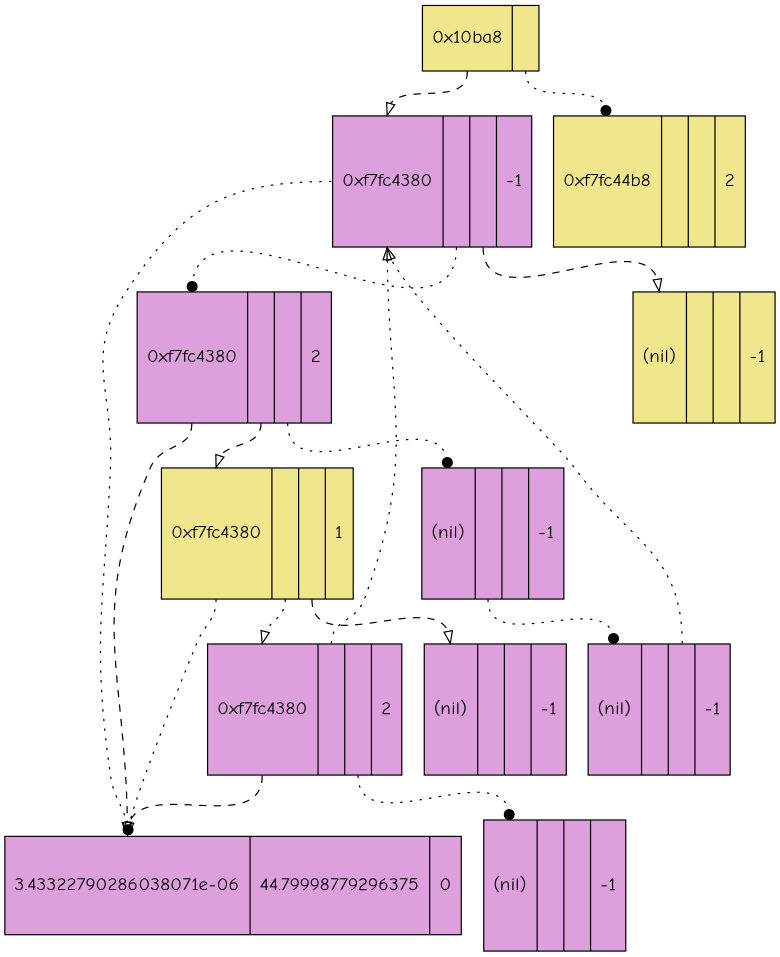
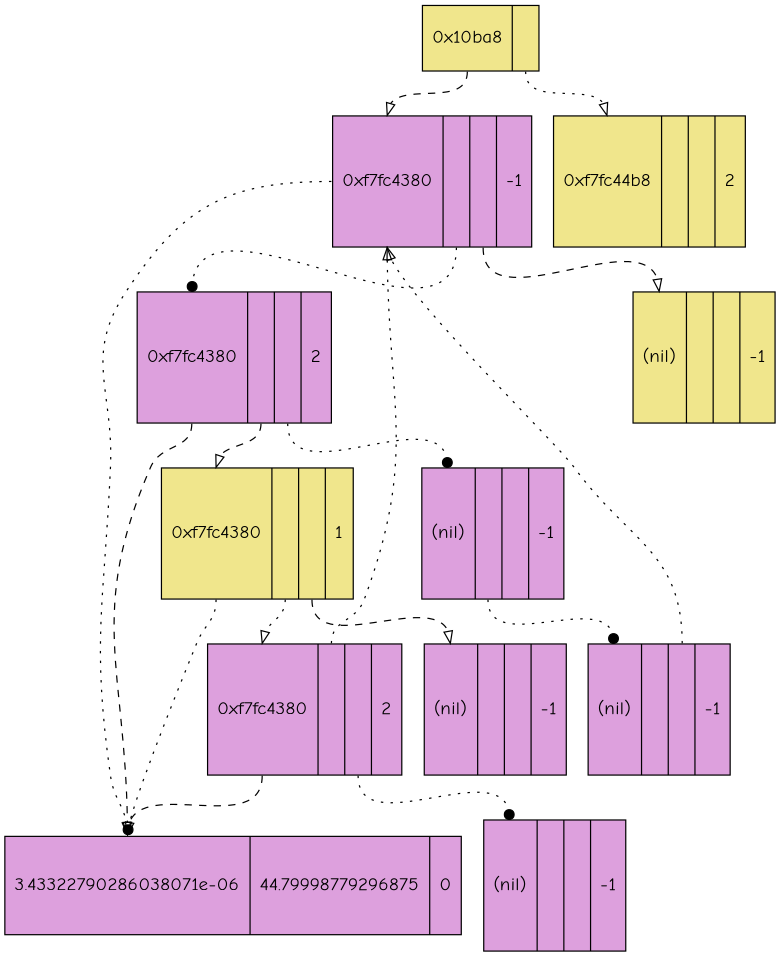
edge "0x10ba8" -> "0xf7fc44b8": arrowhead dot -> onormal
node "3.43322790286038071e-06": text "44.79998779296375" -> "44.79998779296875"
